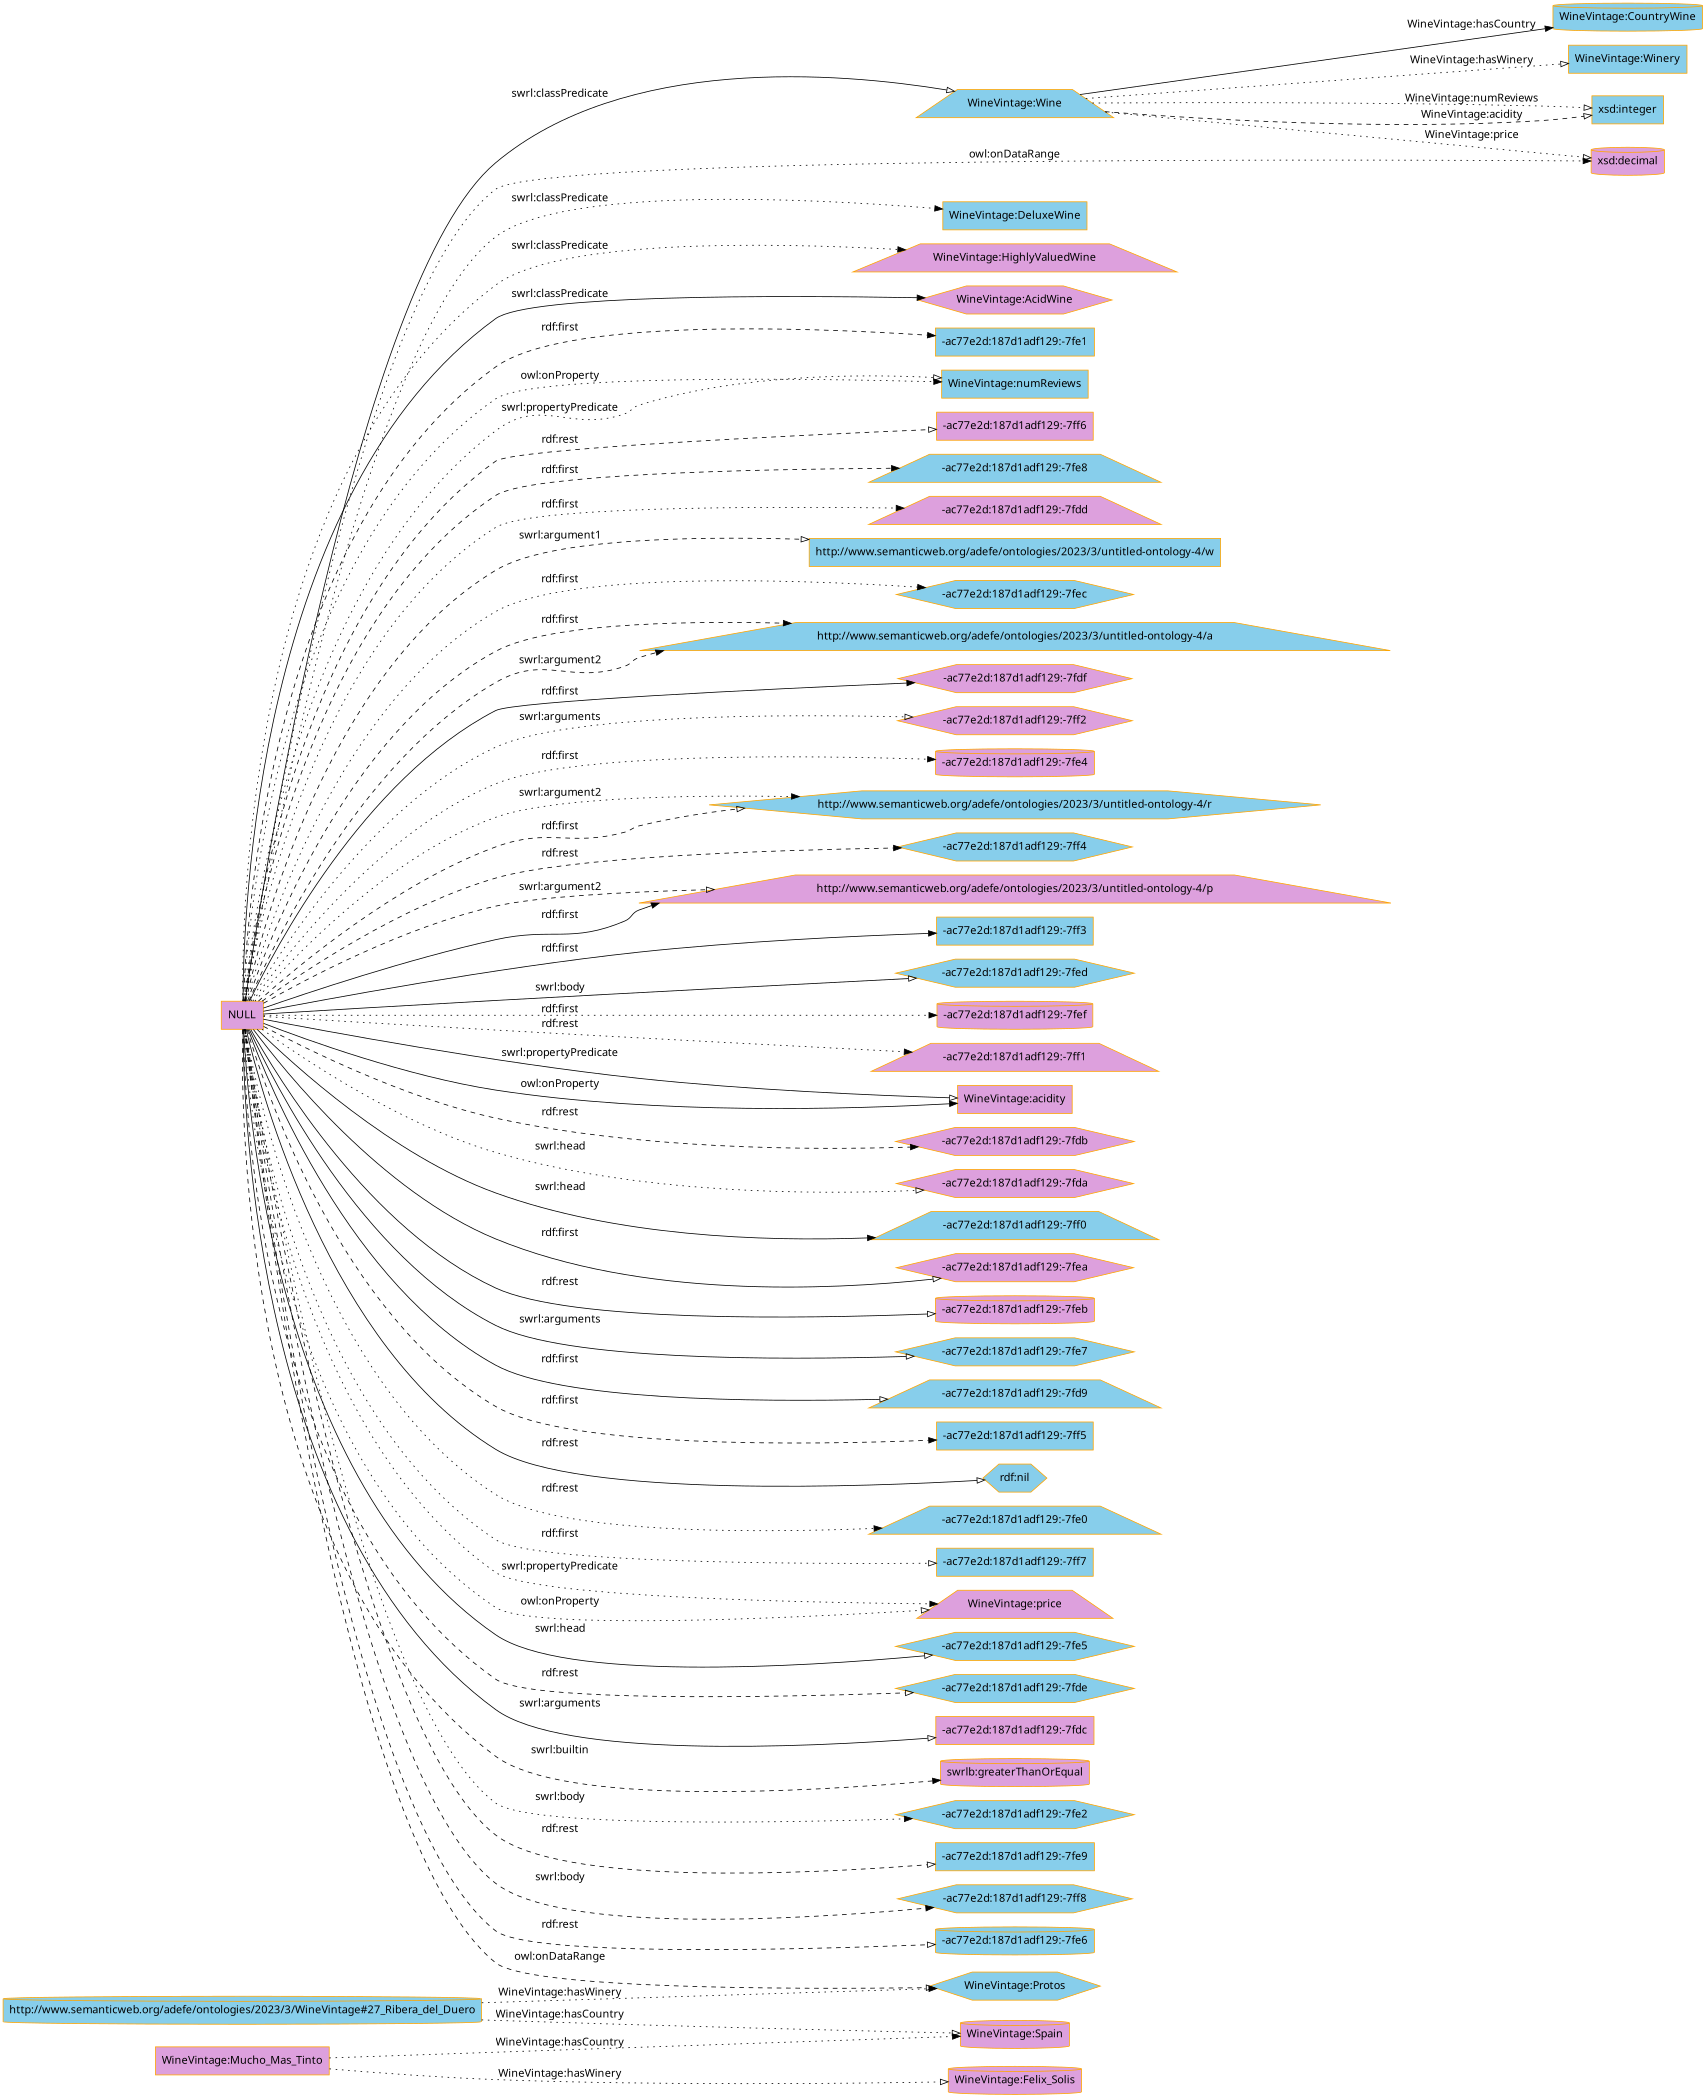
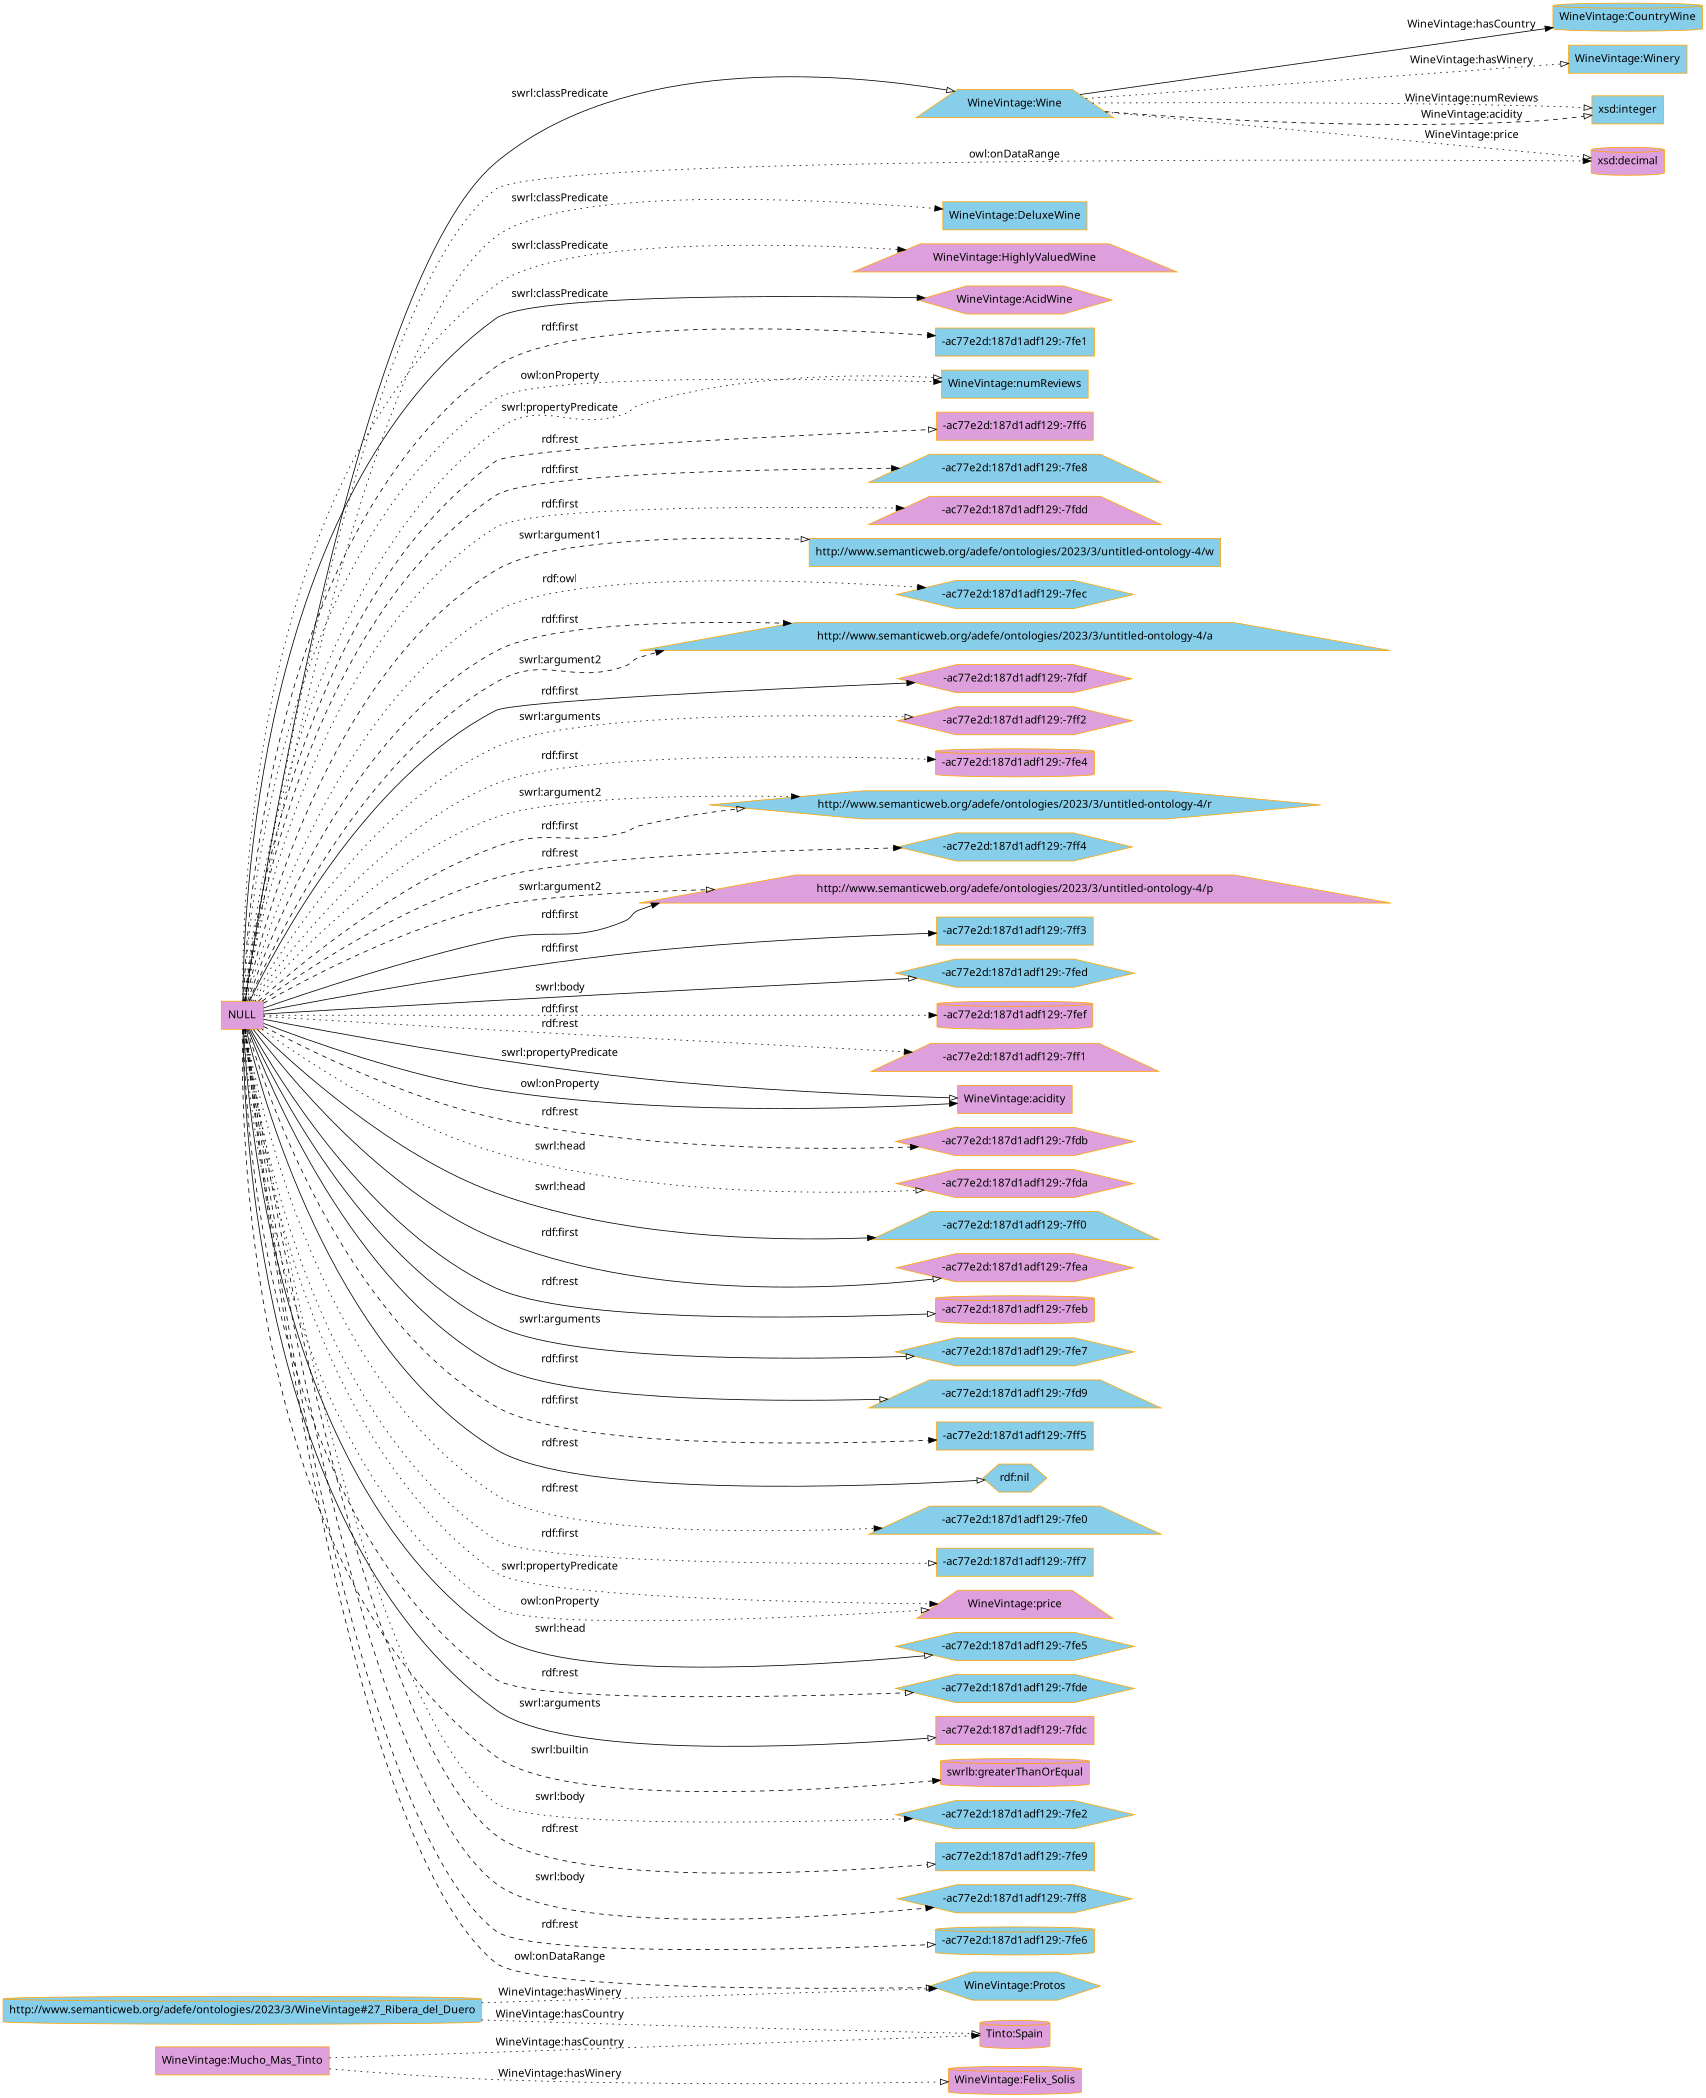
edge "NULL" -> "-ac77e2d:187d1adf129:-7fec": label "rdf:first" -> "rdf:owl"
node "WineVintage:Spain": label "WineVintage:Spain" -> "Tinto:Spain"
